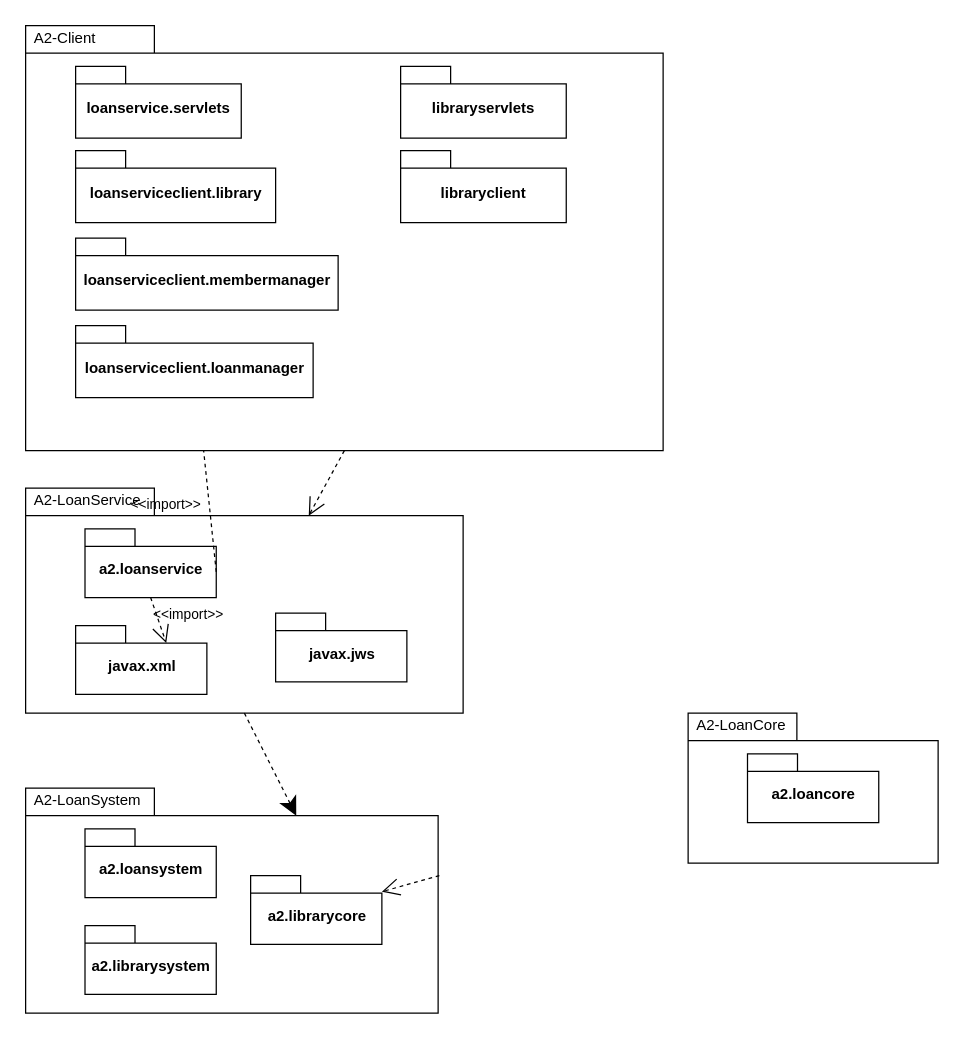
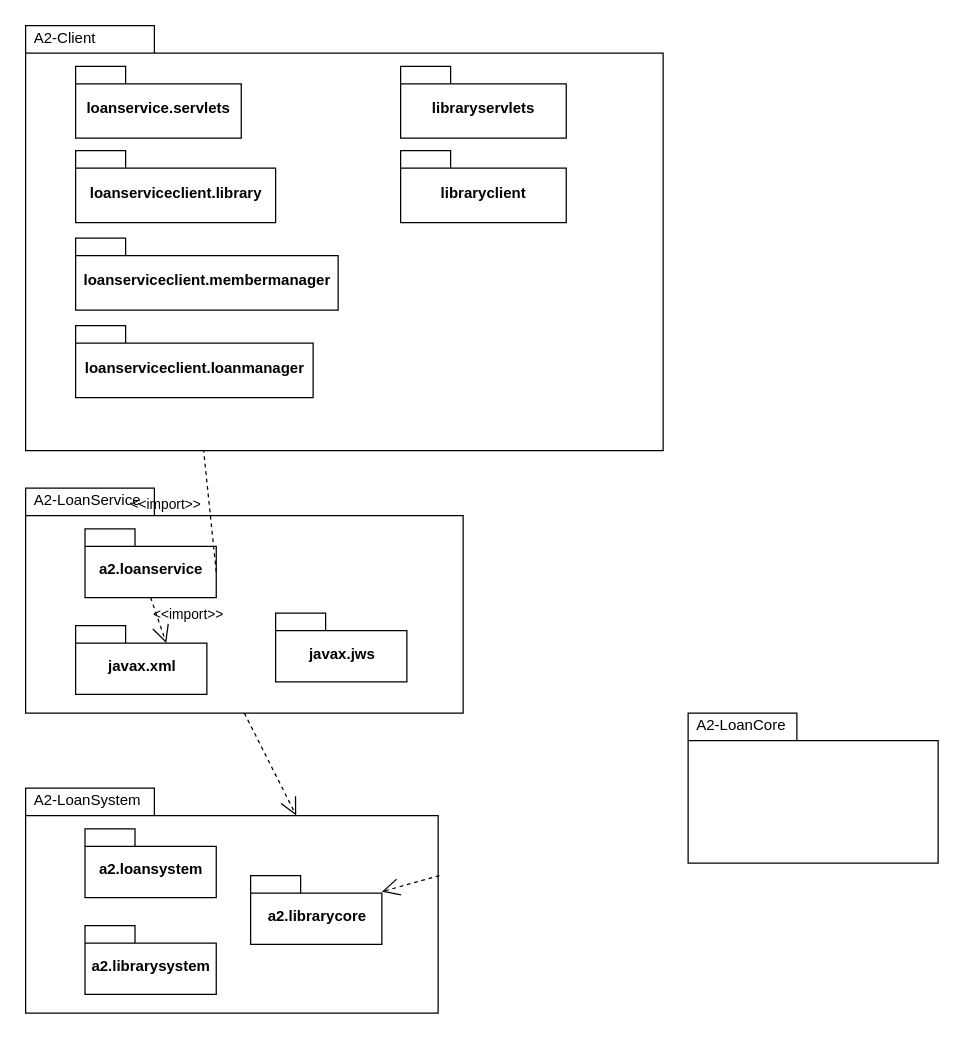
edge "A2-Client" -> "A2-LoanService": removed
node "a2.loancore": removed
edge "A2-LoanService" -> "A2-LoanSystem": arrowhead classic -> open
